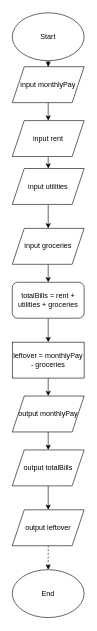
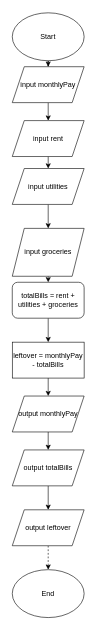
node "input groceries": size 72x36 -> 72x48
node "leftover = monthlyPay - groceries": label "leftover = monthlyPay - groceries" -> "leftover = monthlyPay - totalBills"
